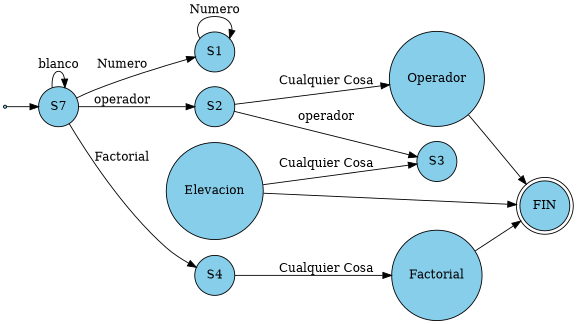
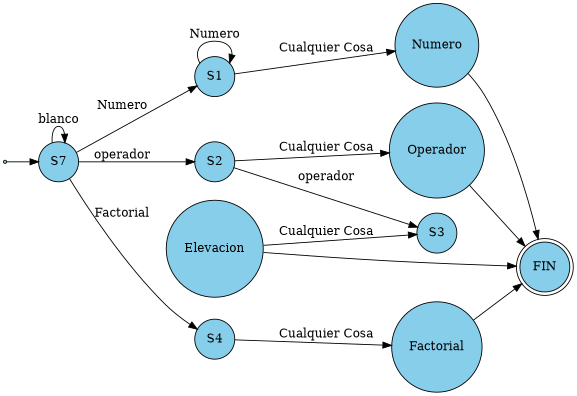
node "Numero": added
